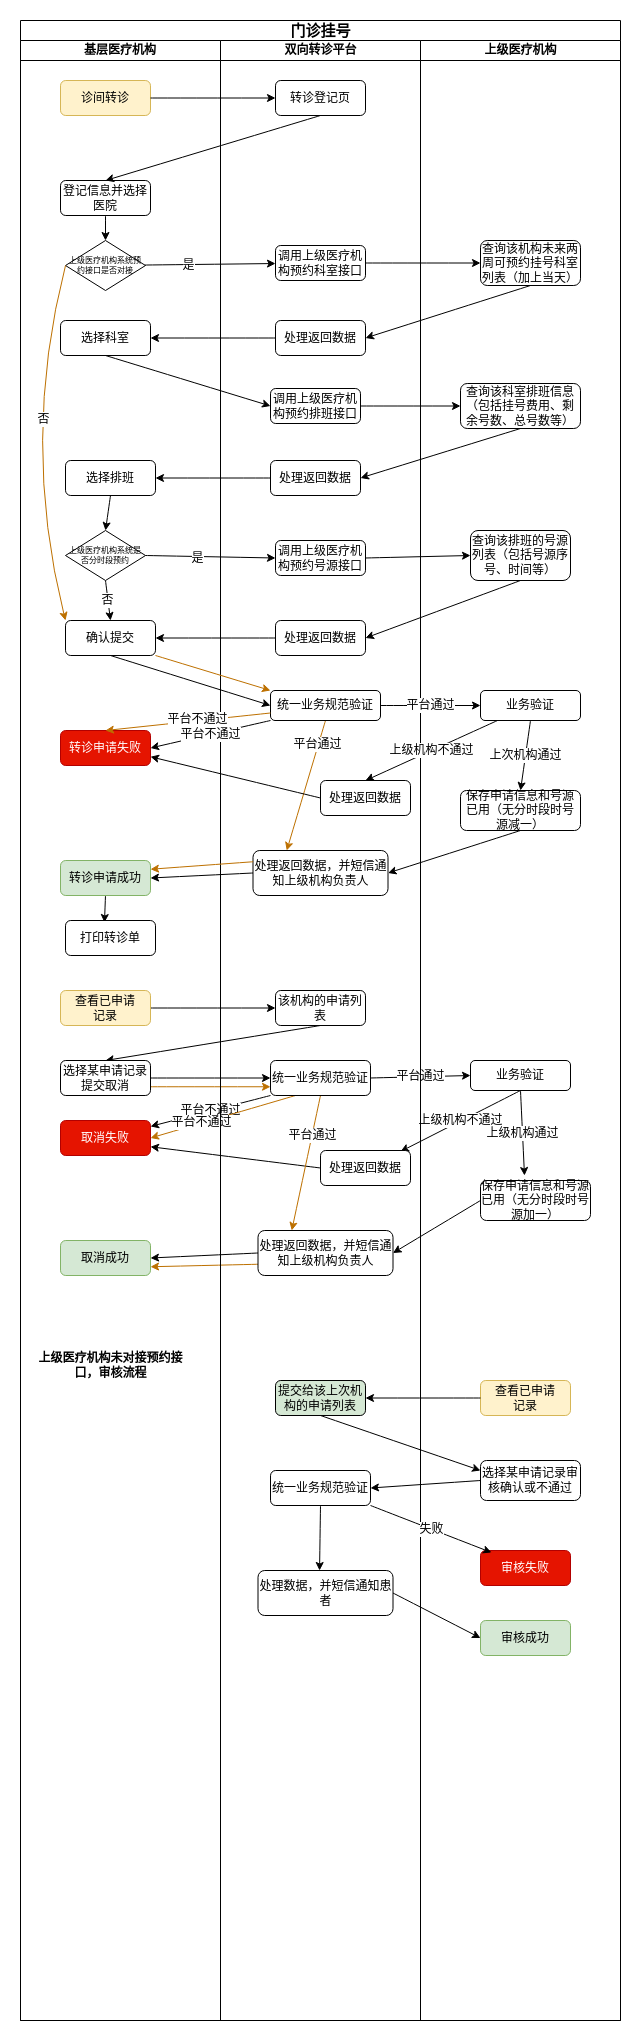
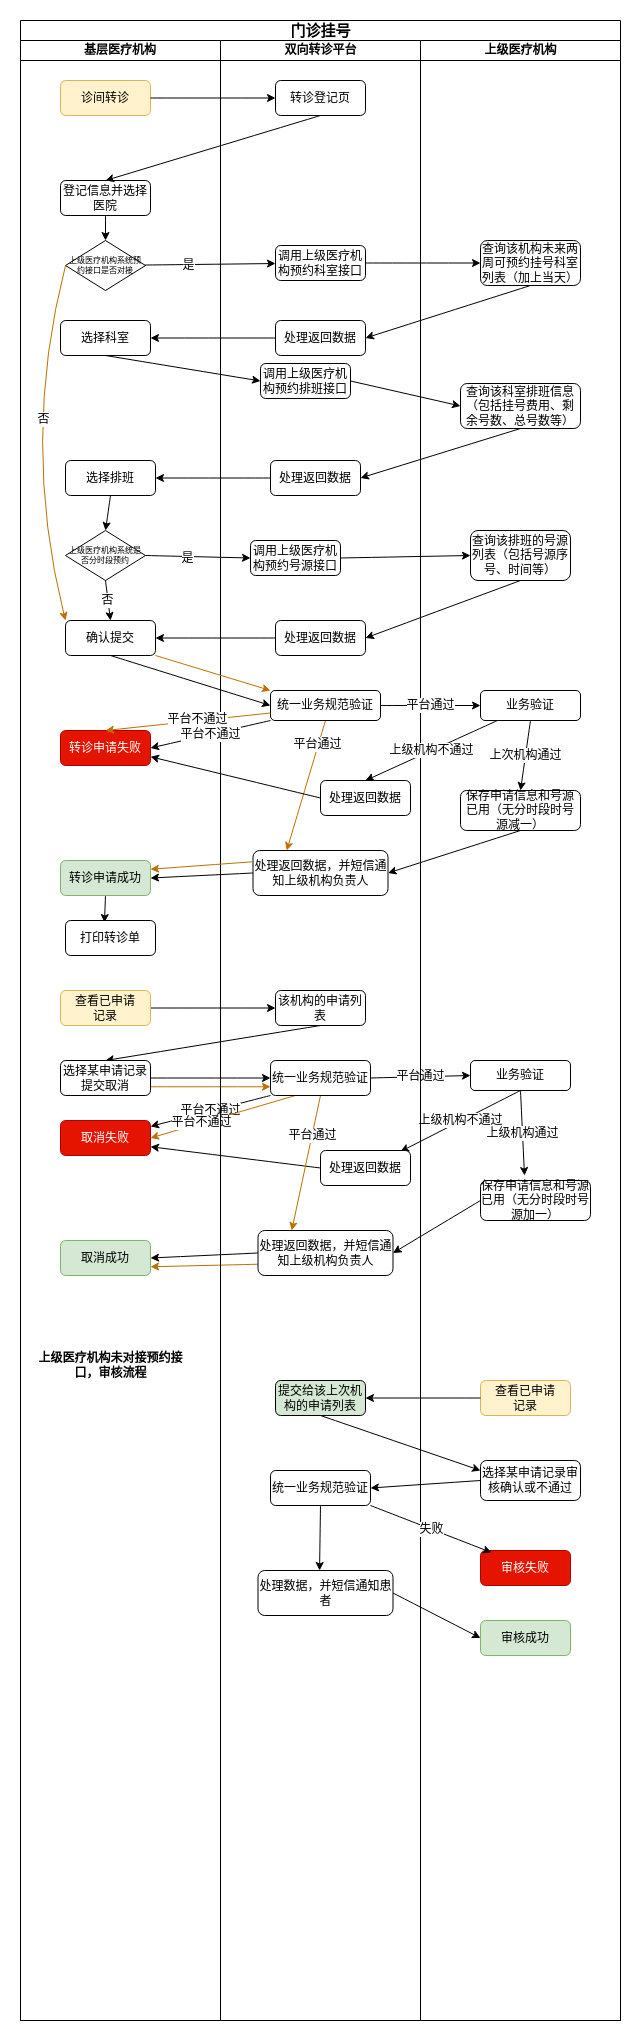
node "调用上级医疗机构预约排班接口": moved (316, 406) -> (306, 381)
node "调用上级医疗机构预约号源接口": moved (321, 558) -> (296, 558)
